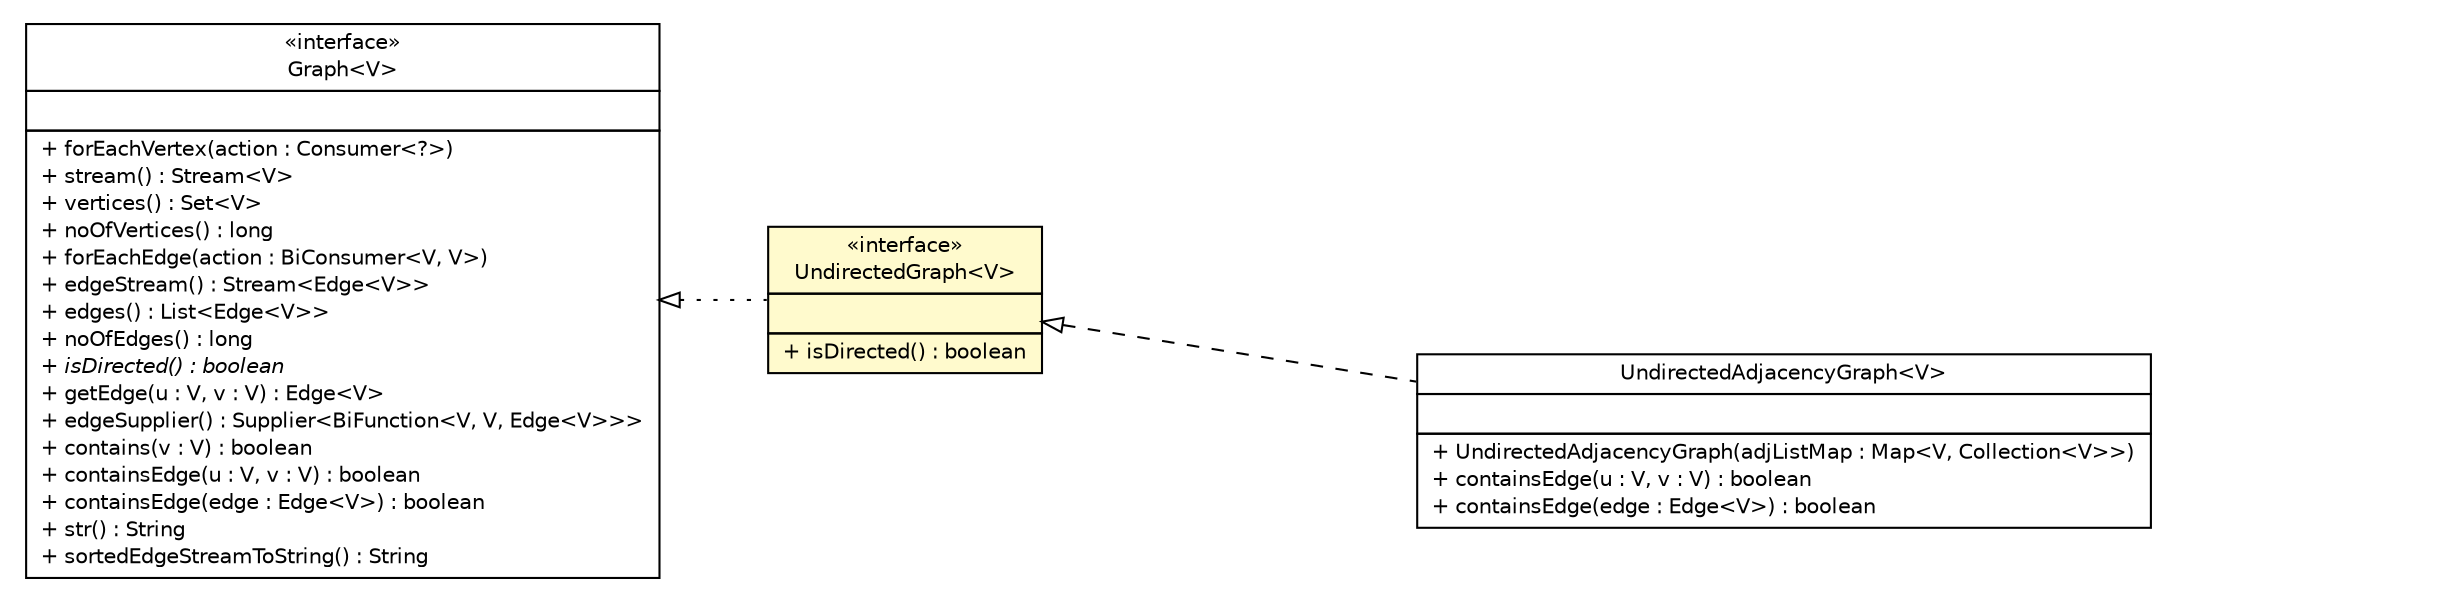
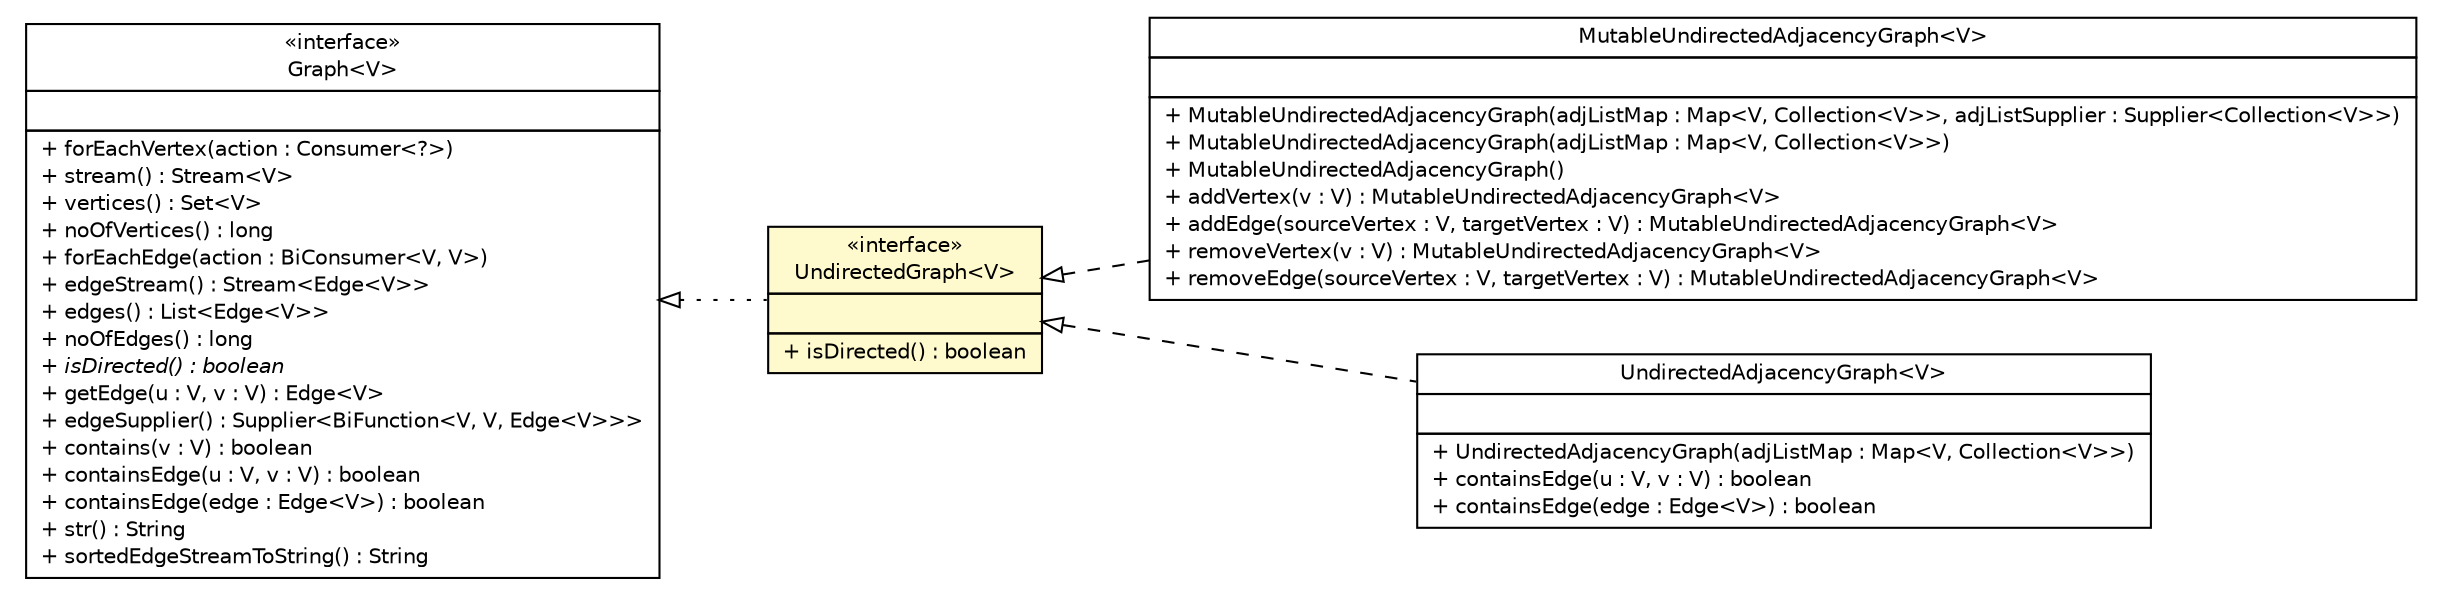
node "MutableUndirectedAdjacencyGraph<V>": added
